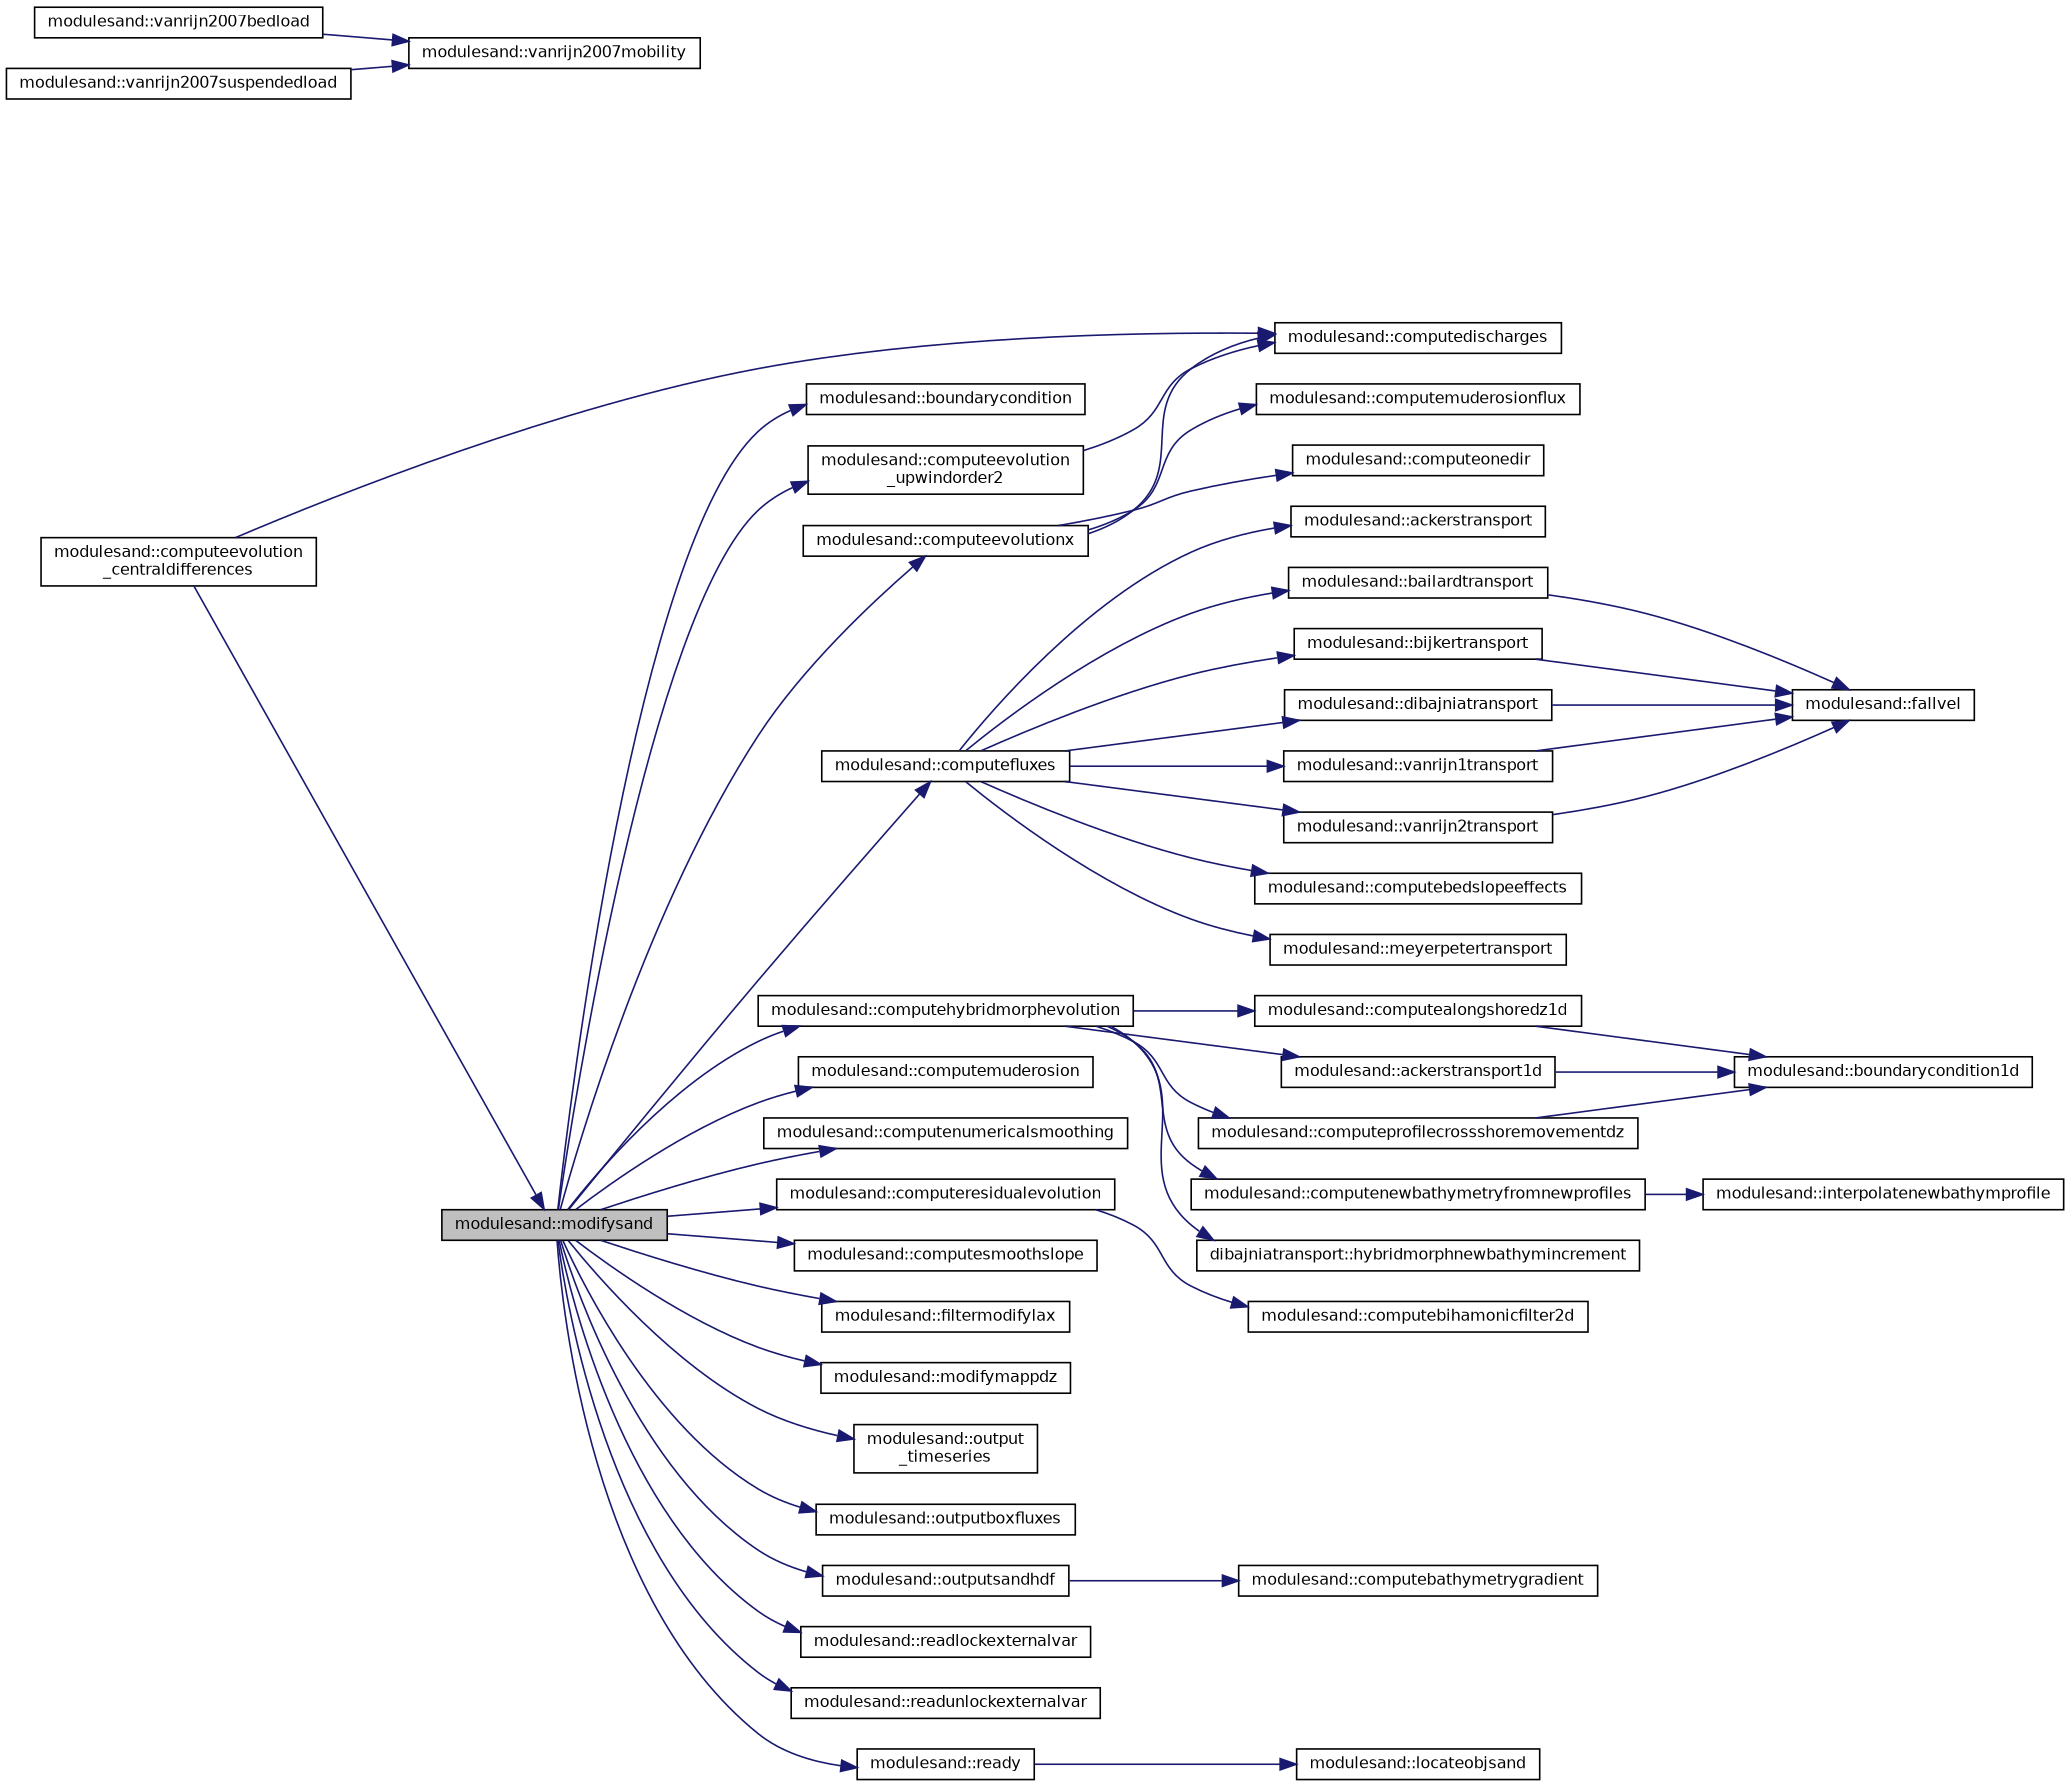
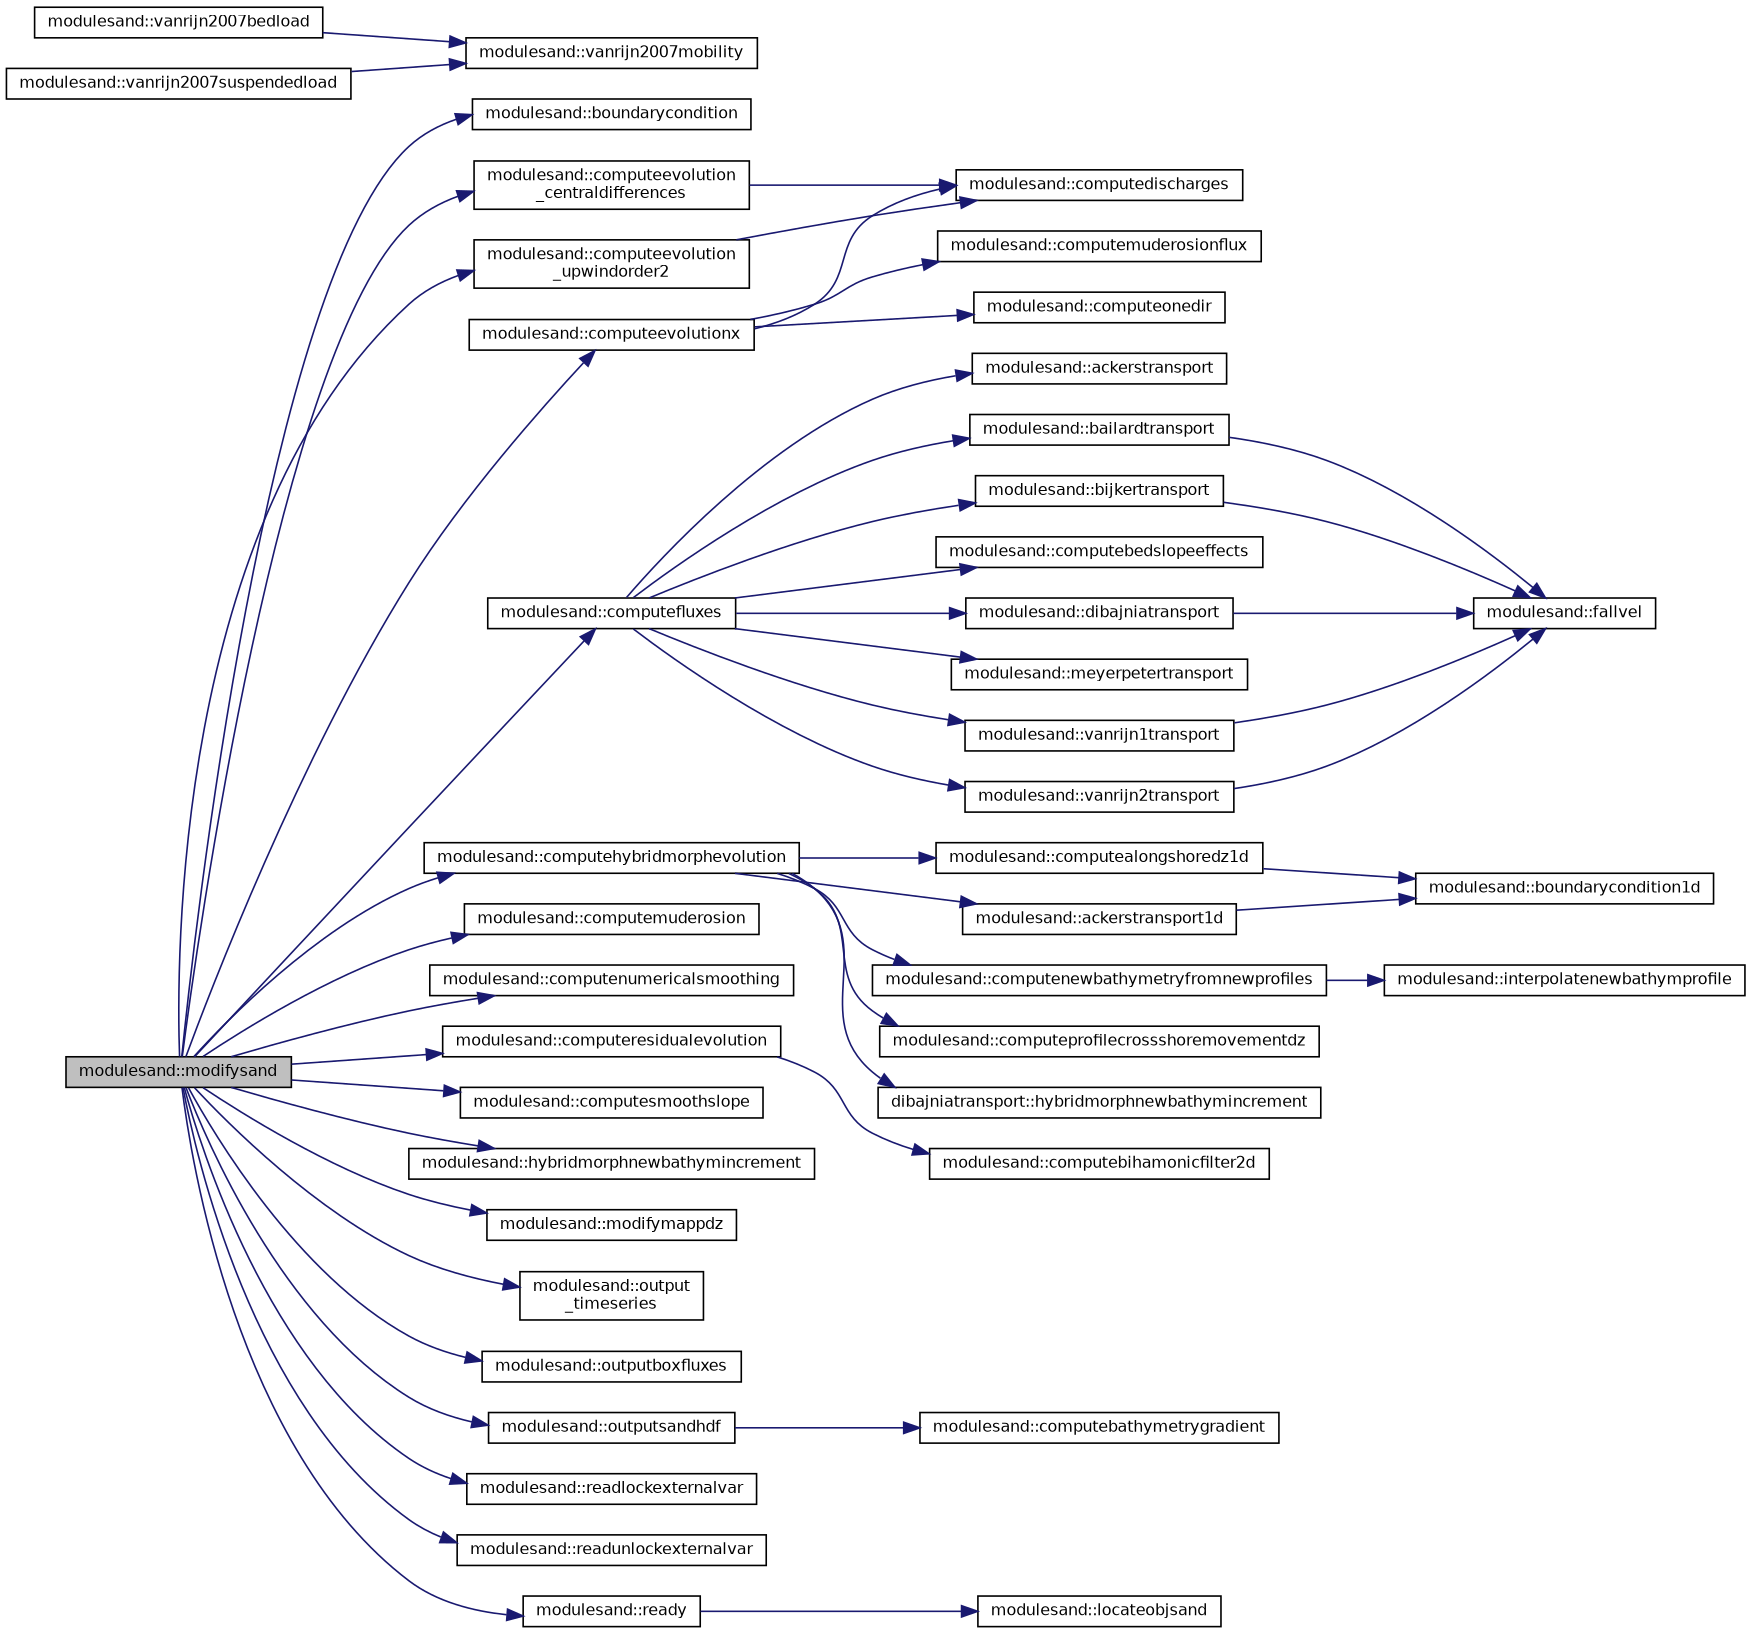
edge "modulesand::computeevolution _centraldifferences" -> "modulesand::modifysand": reversed
edge "modulesand::computeprofilecrossshoremovementdz" -> "modulesand::boundarycondition1d": removed
node "modulesand::filtermodifylax": label "modulesand::filtermodifylax" -> "modulesand::hybridmorphnewbathymincrement"
